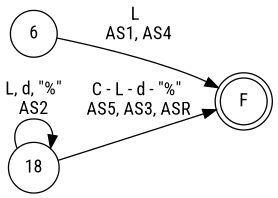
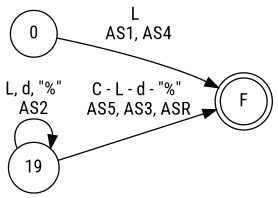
node "6": label "6" -> "0"
node "18": label "18" -> "19"
